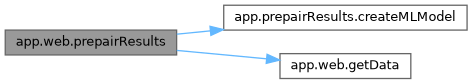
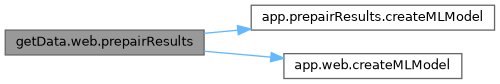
node "app.web.prepairResults": label "app.web.prepairResults" -> "getData.web.prepairResults"
node "app.web.getData": label "app.web.getData" -> "app.web.createMLModel"
